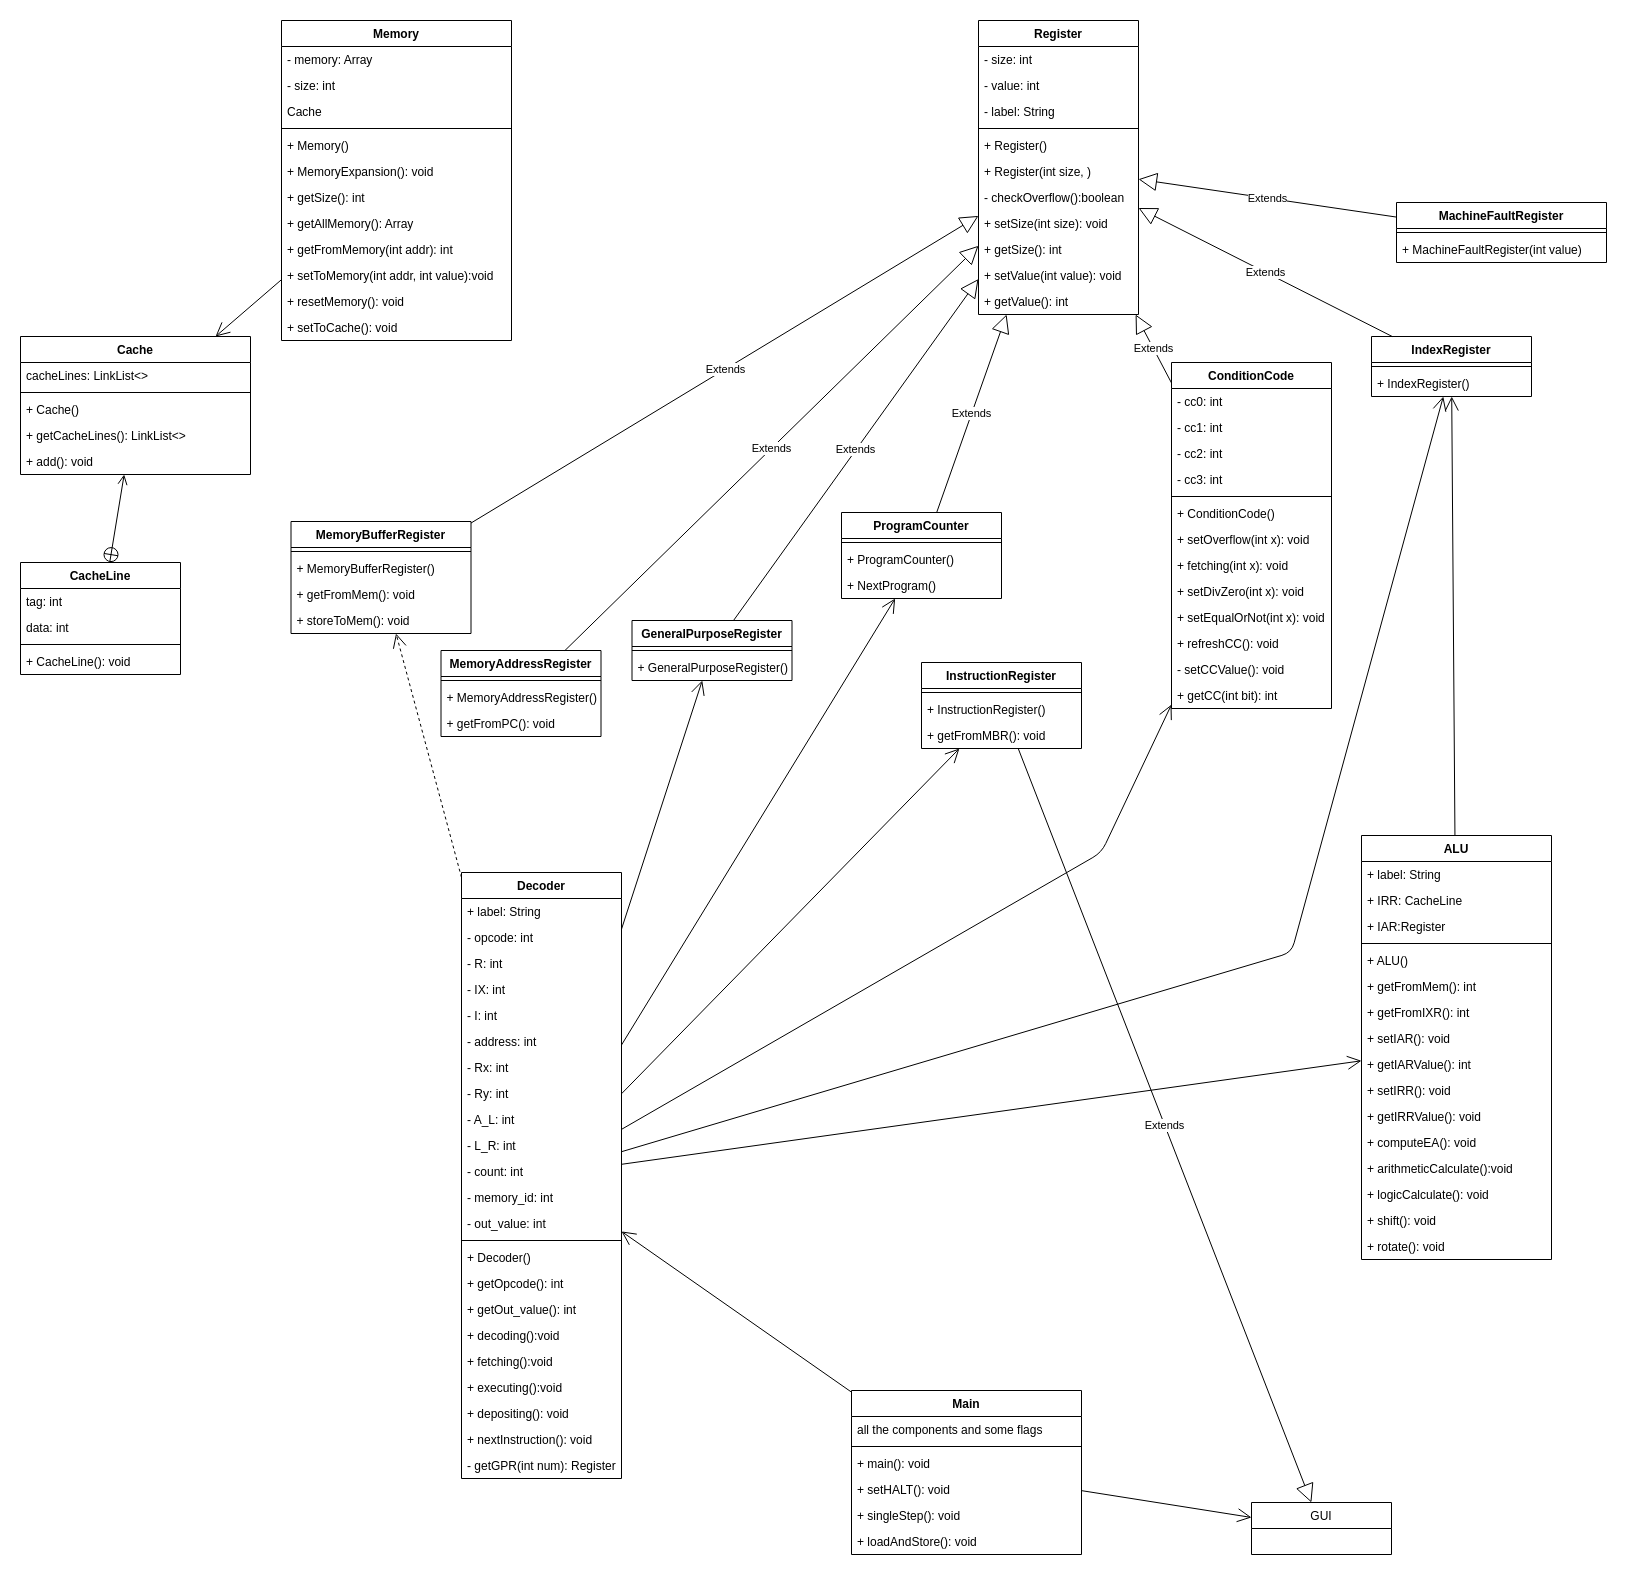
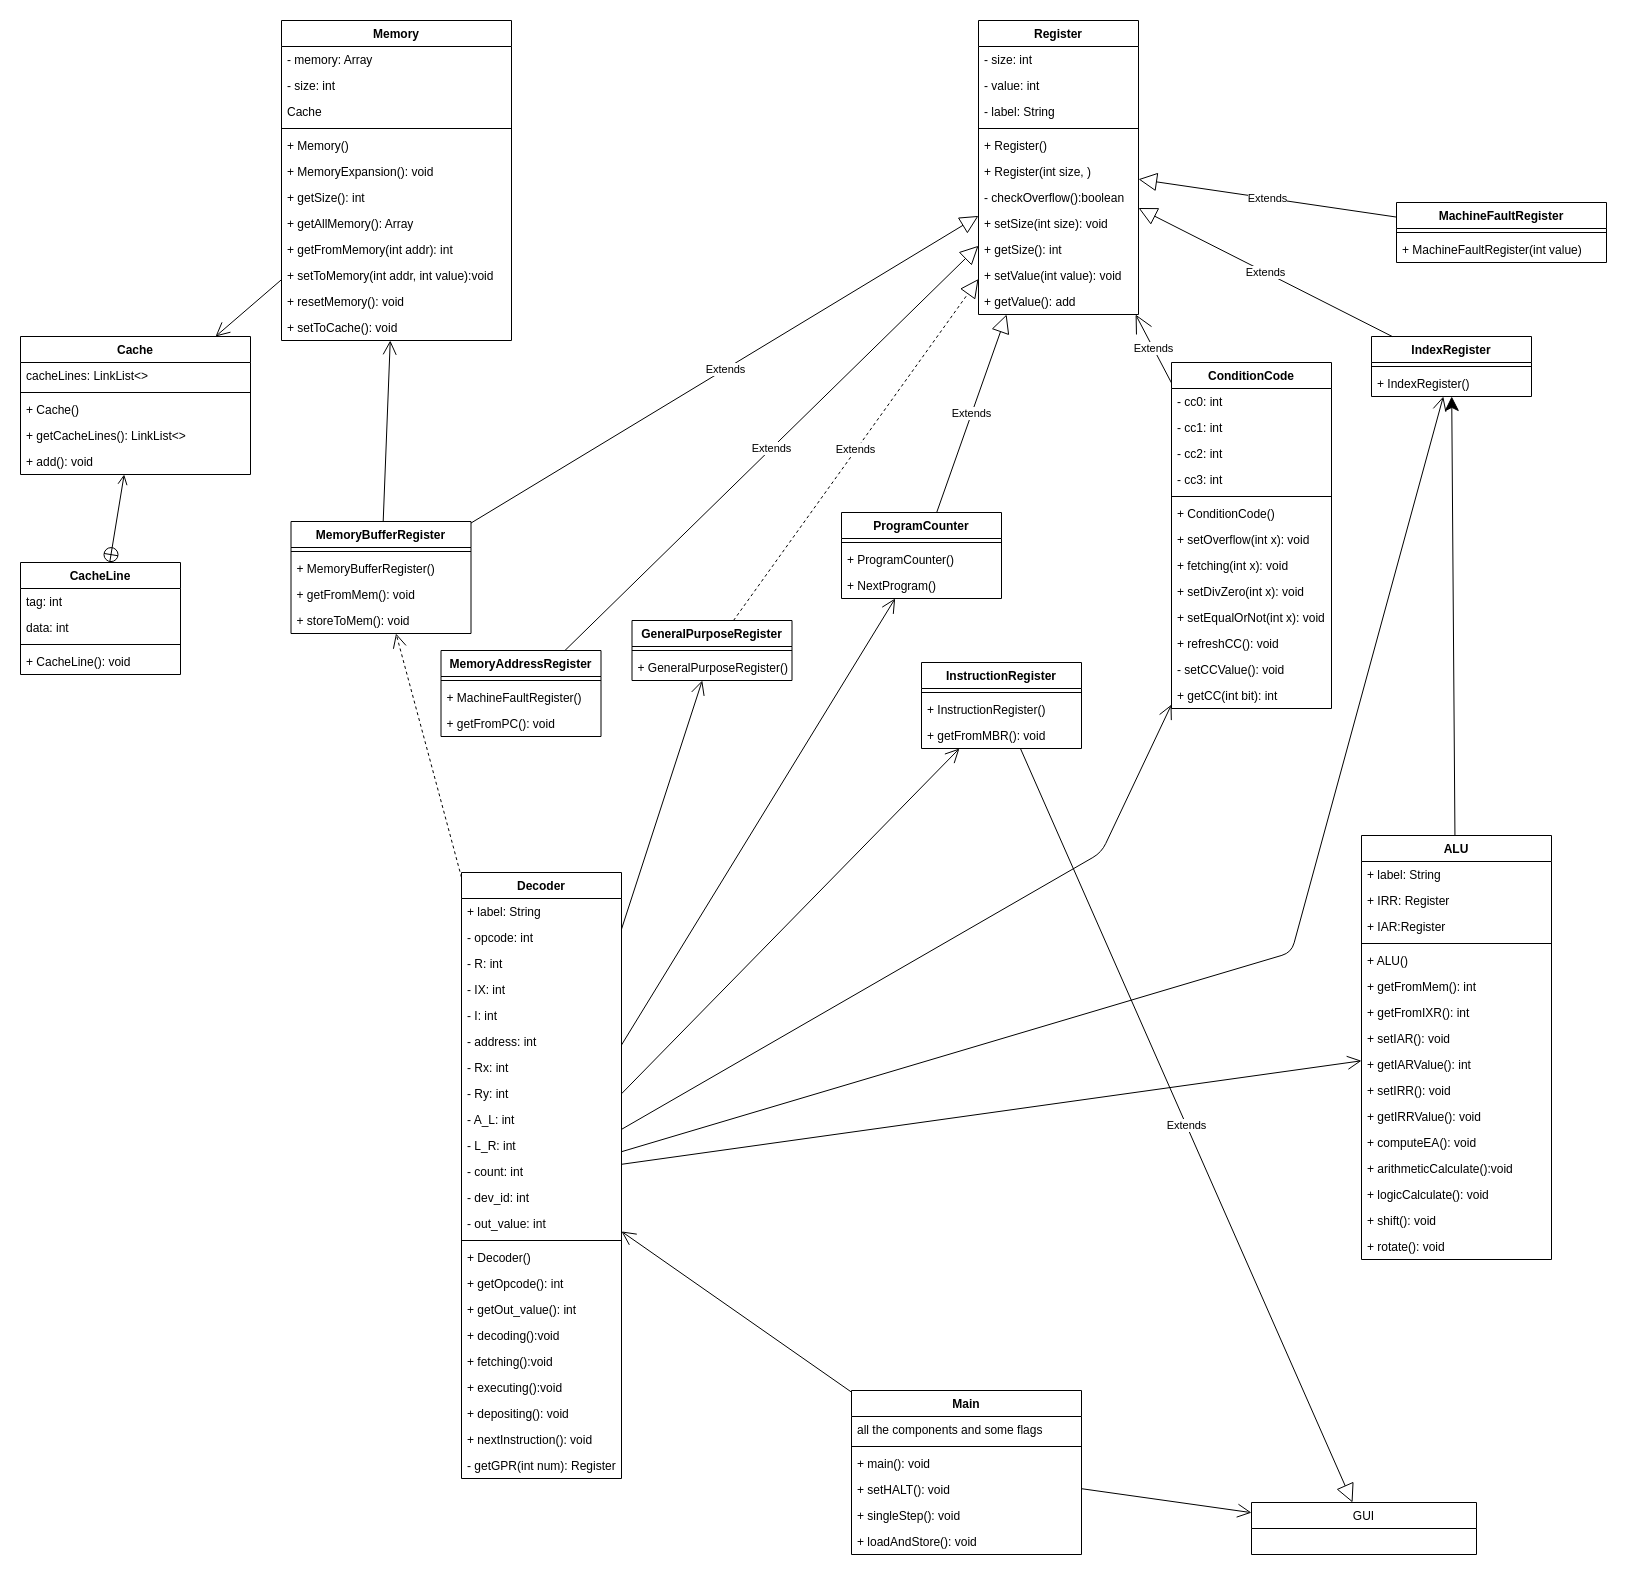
node "+ getValue(): int": label "+ getValue(): int" -> "+ getValue(): add"
edge "ConditionCode" -> "Register": arrowhead block -> open
edge "ALU" -> "IndexRegister": arrowhead open -> classic
edge "MemoryBufferRegister" -> "Memory": added
edge "GeneralPurposeRegister" -> "Register": style solid -> dashed
node "+ MemoryAddressRegister()": label "+ MemoryAddressRegister()" -> "+ MachineFaultRegister()"
node "+ IRR: CacheLine": label "+ IRR: CacheLine" -> "+ IRR: Register"
node "- memory_id: int": label "- memory_id: int" -> "- dev_id: int"
node "GUI": size 140x52 -> 225x52
